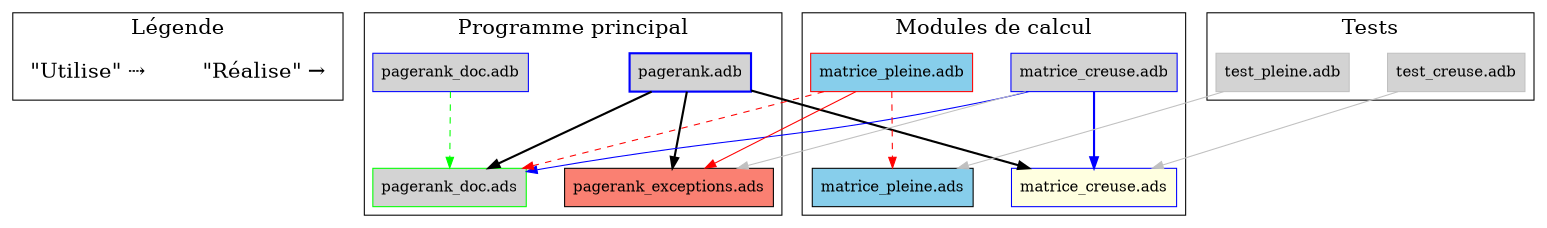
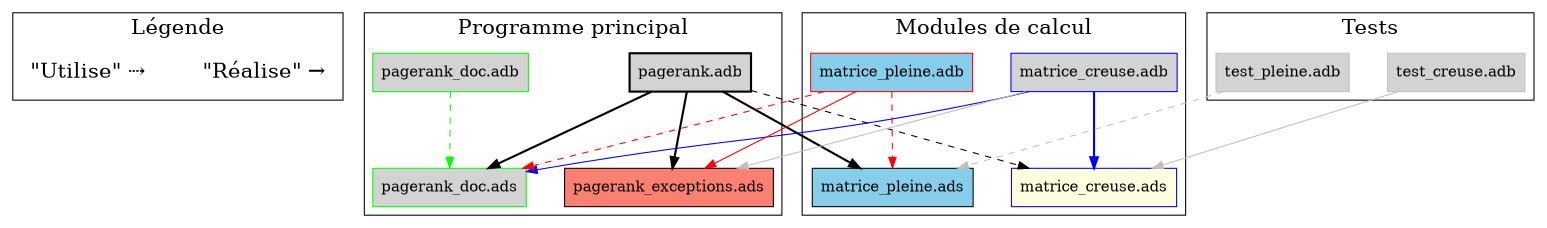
node "pagerank_doc.adb": color blue -> green
node "pagerank.adb": color blue -> black
edge "pagerank.adb" -> "matrice_pleine.ads": added
edge "test_pleine.adb" -> "matrice_pleine.ads": style solid -> dashed
edge "pagerank.adb" -> "matrice_creuse.ads": style bold -> dashed
